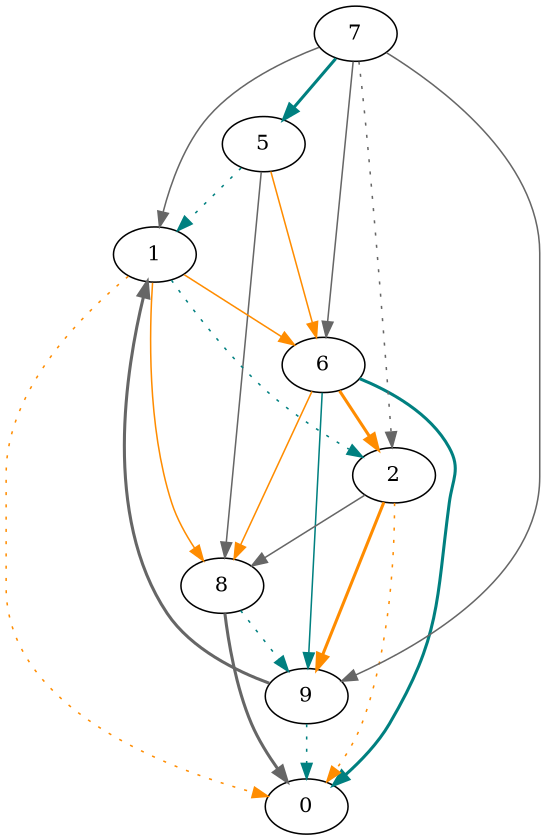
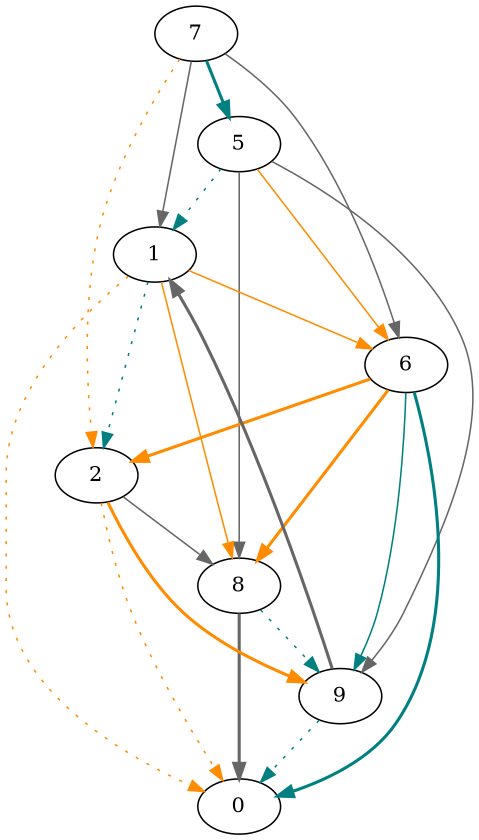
edge "7" -> "2": color gray40 -> darkorange
edge "7" -> "9": now "5" -> "9"
edge "6" -> "8": style solid -> bold
